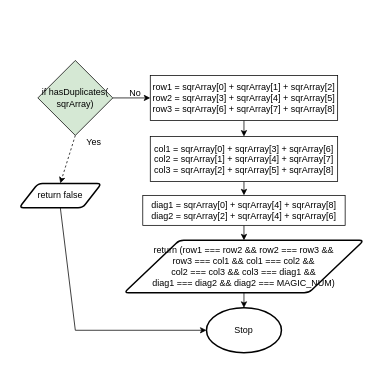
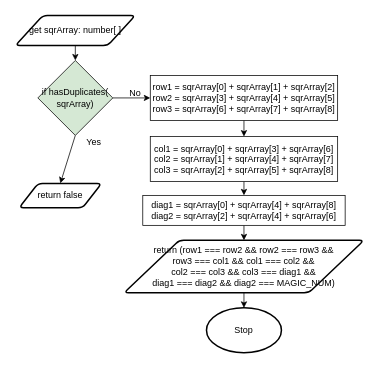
node "get sqrArray: number[ ]": added
edge "get sqrArray: number[ ]" -> "if hasDuplicates( sqrArray)": added
edge "if hasDuplicates( sqrArray)" -> "return false": style dashed -> solid
edge "return false" -> "Stop": removed
